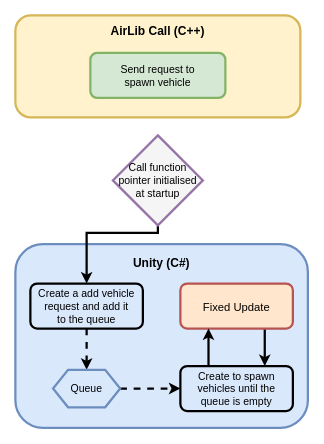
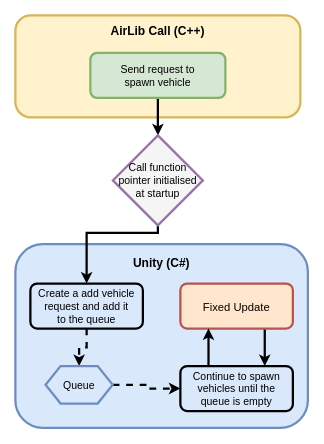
edge "Send request to spawn vehicle" -> "Call function pointer initialised at startup": added
node "Queue": moved (87, 389) -> (79, 385)
node "Create to spawn vehicles until thequeue is empty": label "Create to spawn vehicles until thequeue is empty" -> "Continue to spawn vehicles until thequeue is empty"
